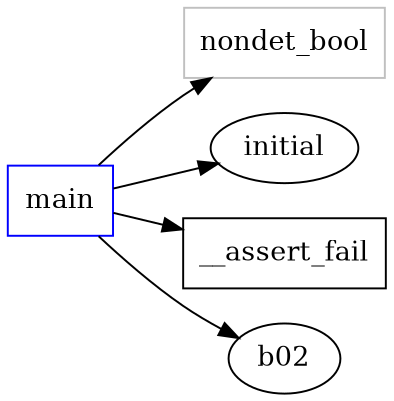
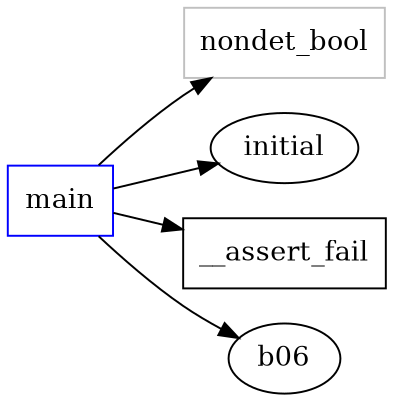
node "b02": label "b02" -> "b06"
